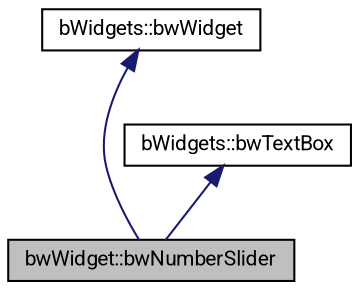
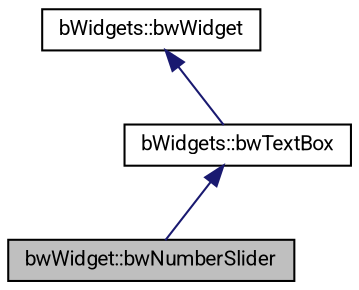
edge "bwWidget::bwNumberSlider" -> "bWidgets::bwWidget": now "bWidgets::bwTextBox" -> "bWidgets::bwWidget"
